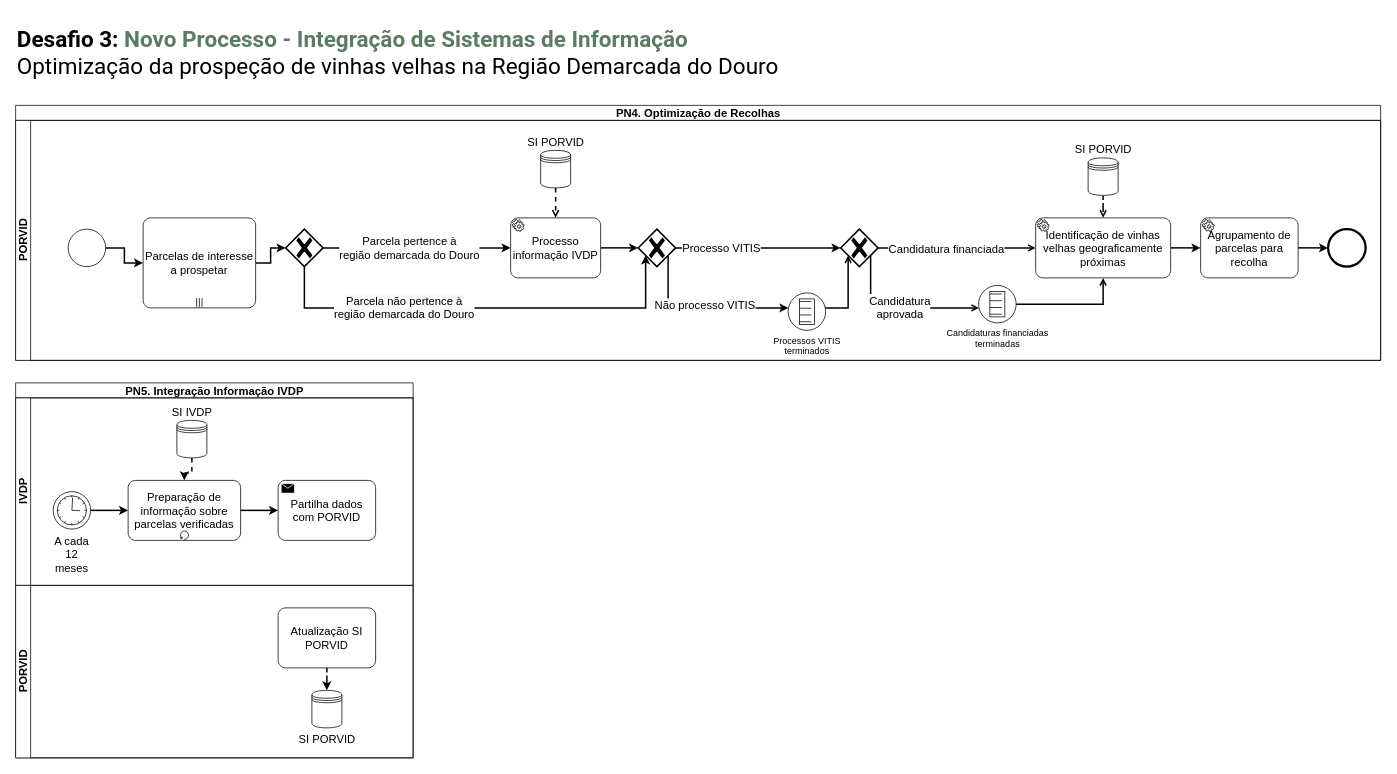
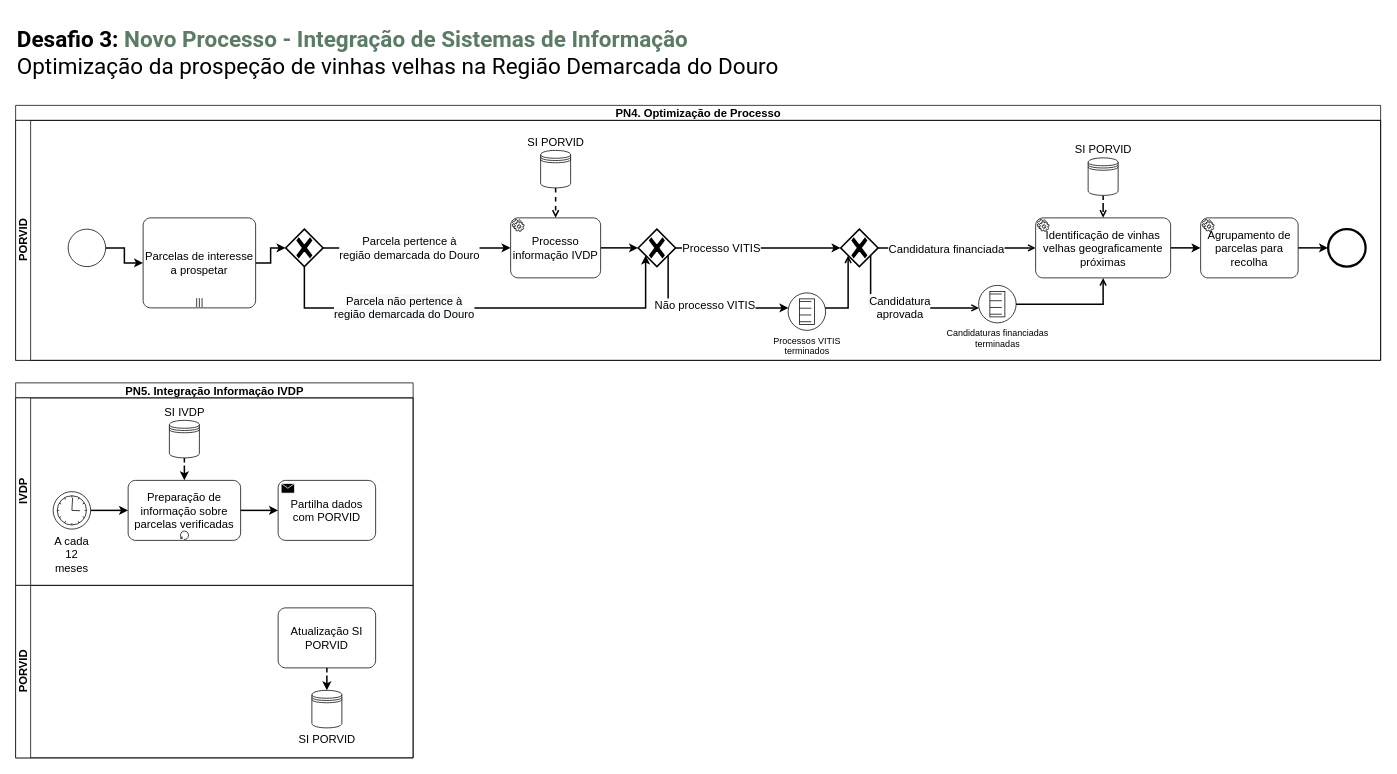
node "PN4. Optimização de Recolhas": label "PN4. Optimização de Recolhas" -> "PN4. Optimização de Processo"
node "SI IVDP": moved (192, 439) -> (184, 439)
